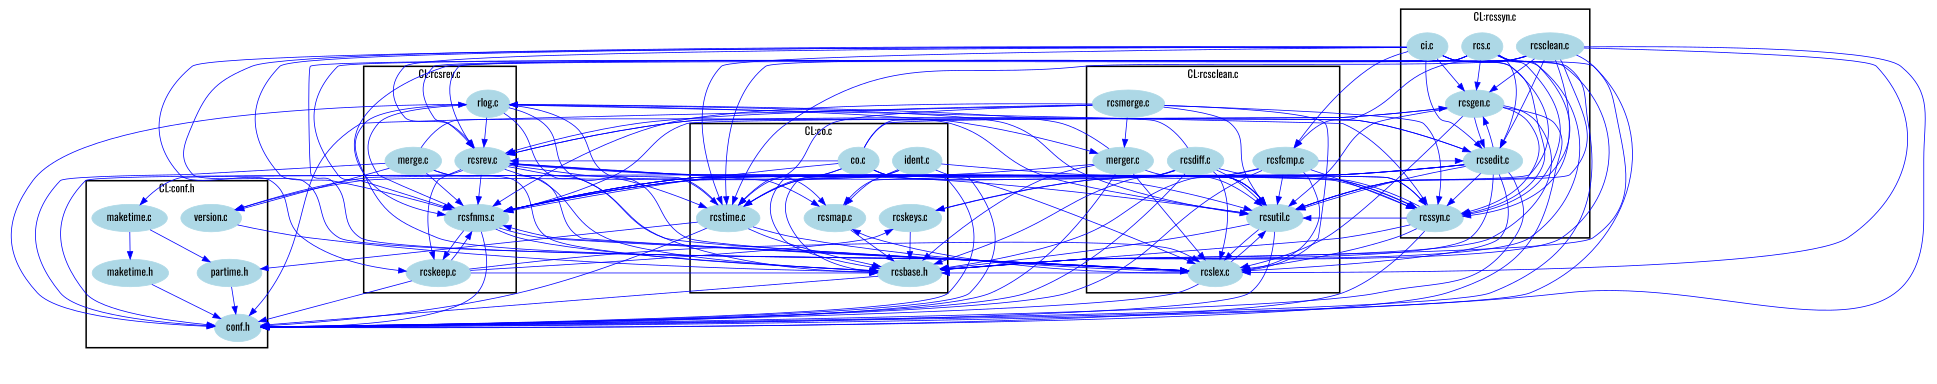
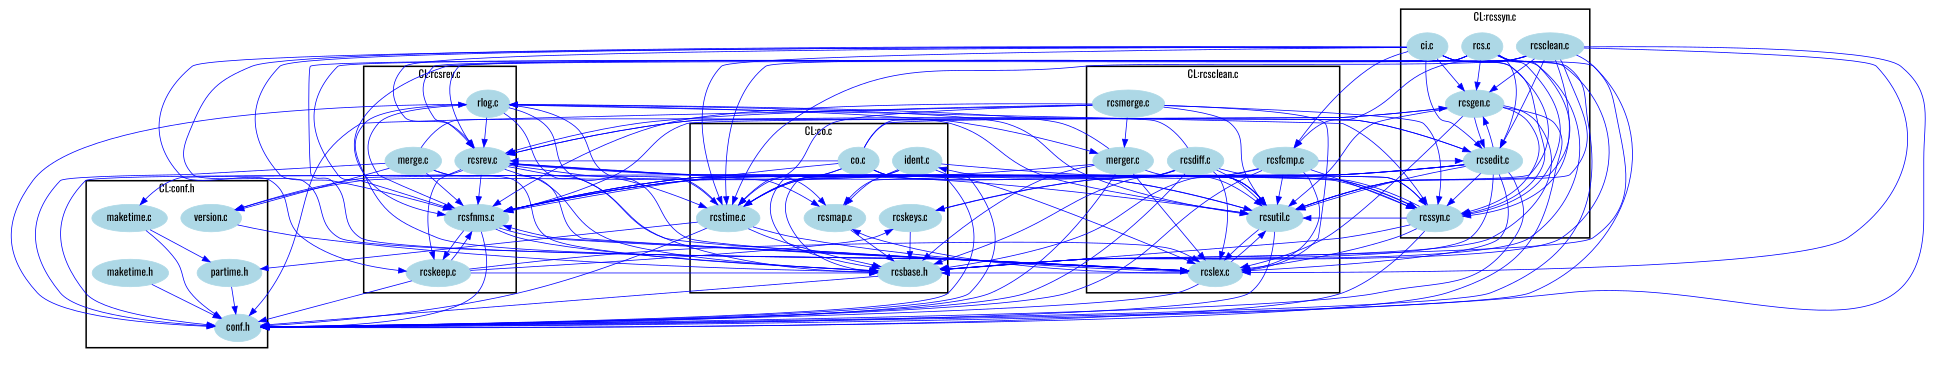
edge "rcsfnms.c" -> "rcssyn.c": now "rcstime.c" -> "rcssyn.c"
edge "maketime.c" -> "maketime.h": now "maketime.c" -> "conf.h"
edge "rcsutil.c" -> "rcsbase.h": now "rcsutil.c" -> "ident.c"
